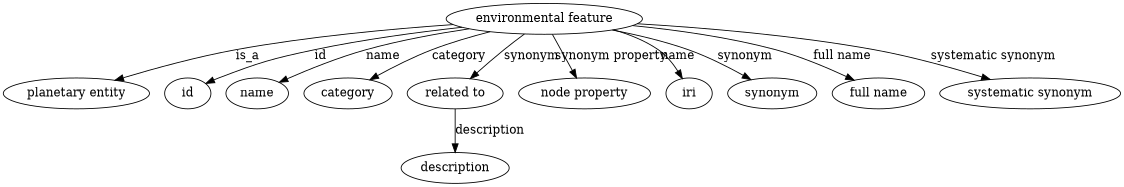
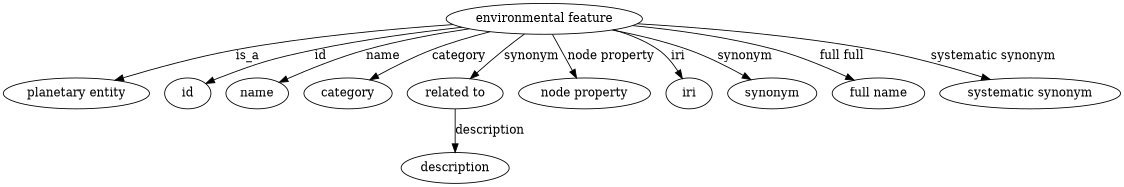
edge "environmental feature" -> "node property": label "synonym property" -> "node property"
edge "environmental feature" -> "iri": label "name" -> "iri"
edge "environmental feature" -> "full name": label "full name" -> "full full"
